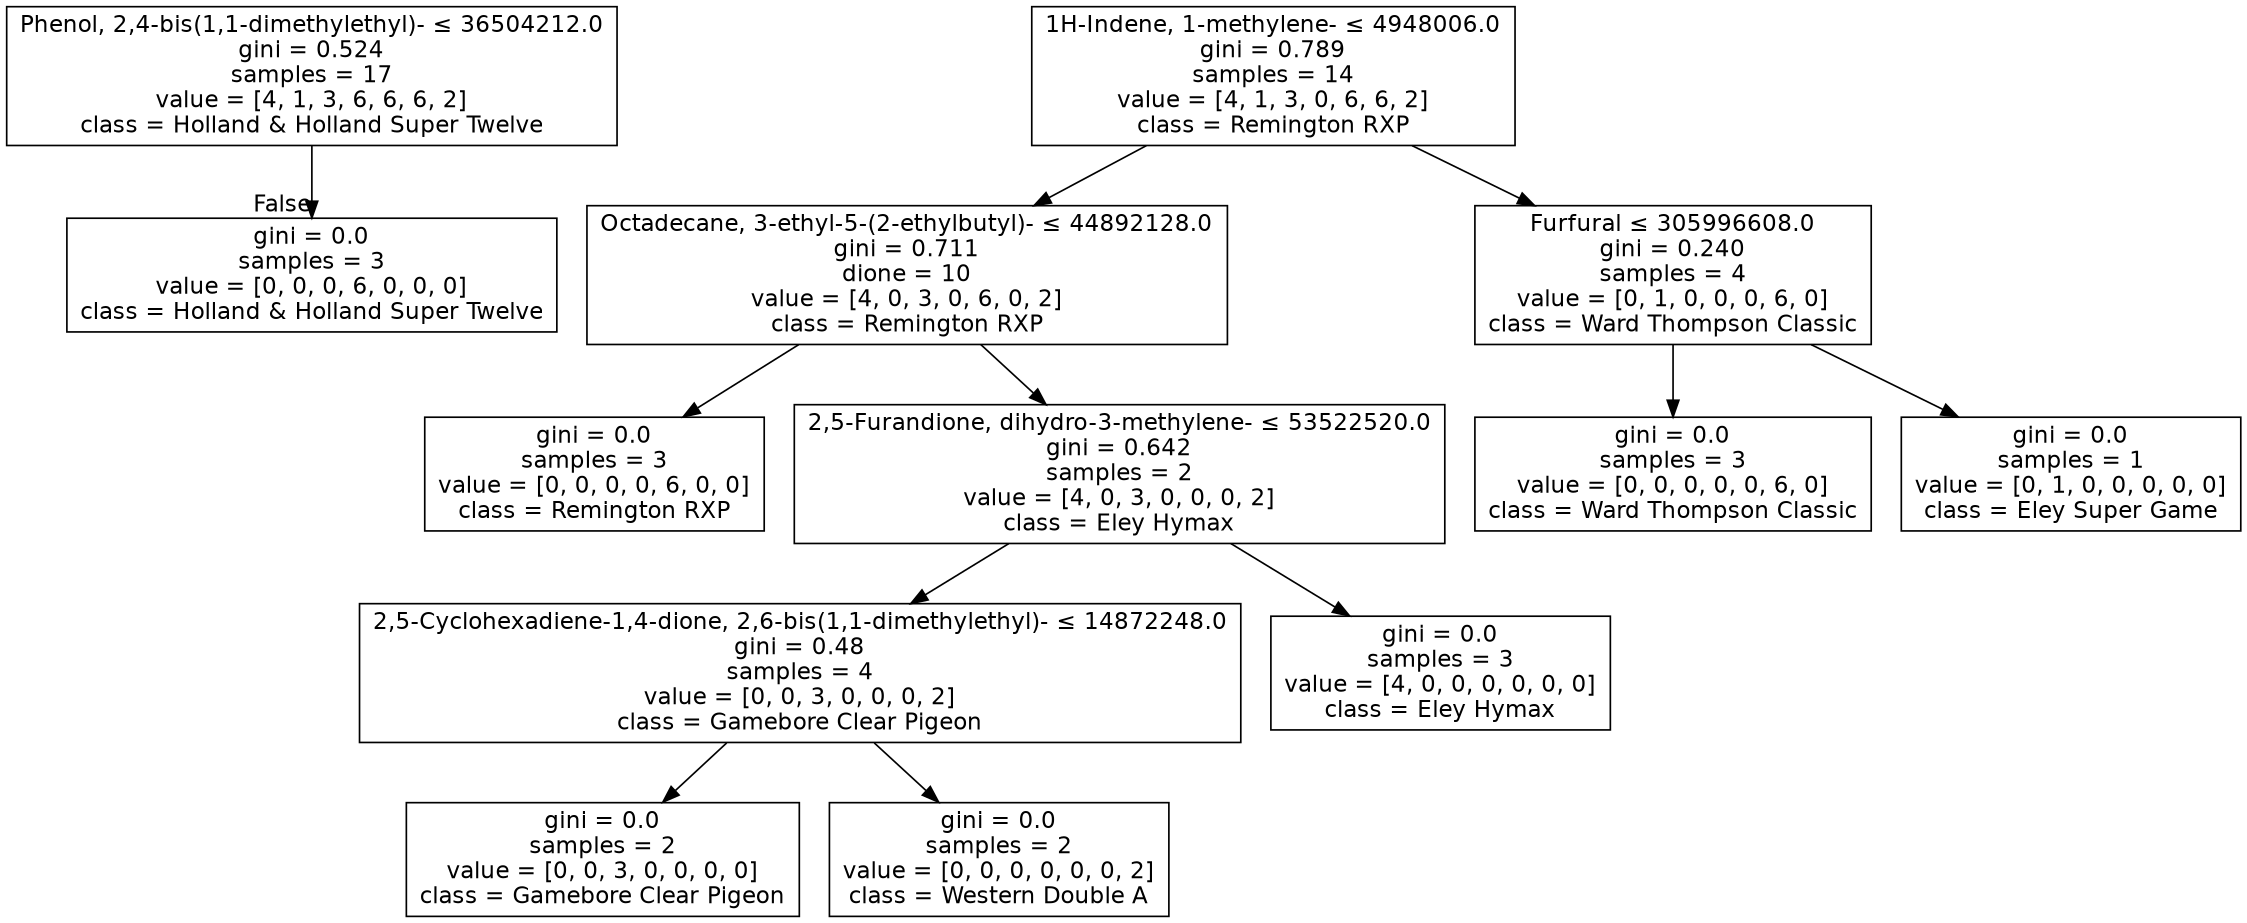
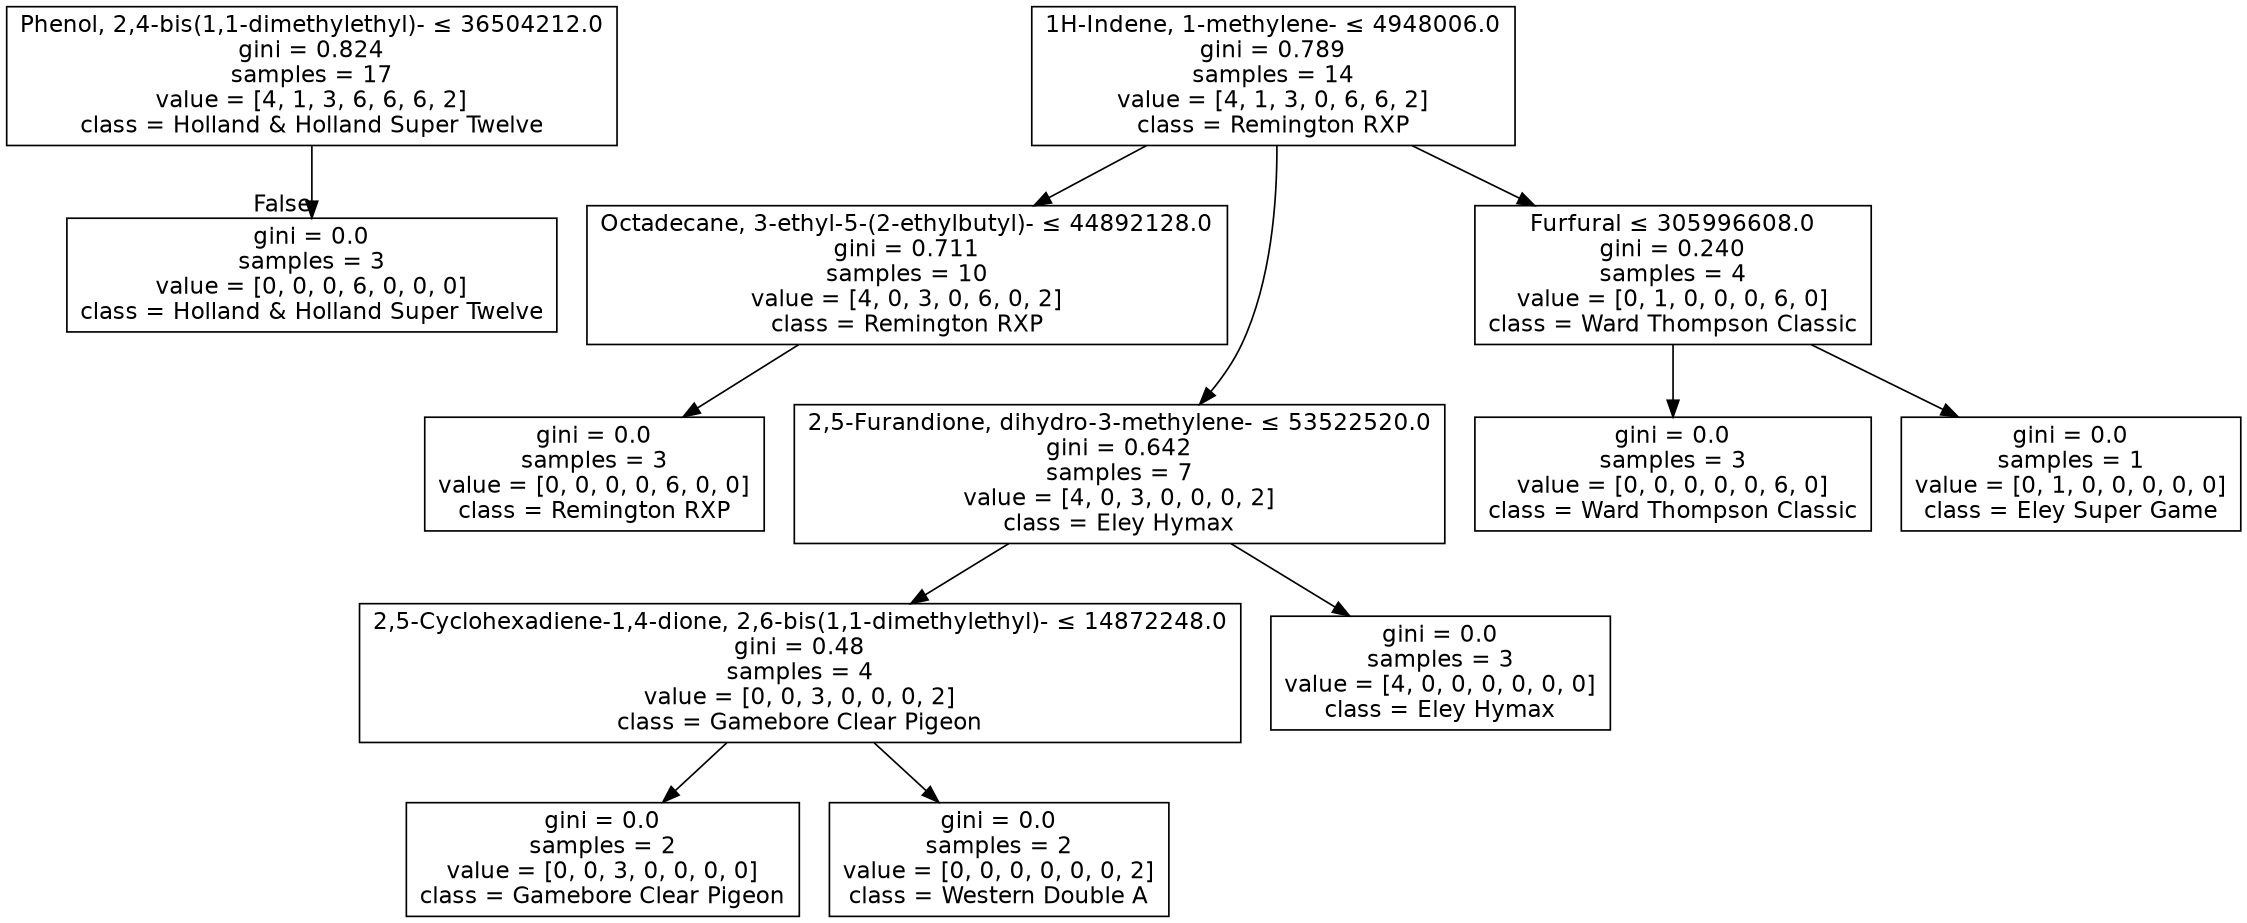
node "Phenol, 2,4-bis(1,1-dimethylethyl)- ≤ 36504212.0": text "gini = 0.524" -> "gini = 0.824"
node "Octadecane, 3-ethyl-5-(2-ethylbutyl)- ≤ 44892128.0": text "dione = 10" -> "samples = 10"
edge "Octadecane, 3-ethyl-5-(2-ethylbutyl)- ≤ 44892128.0" -> "2,5-Furandione, dihydro-3-methylene- ≤ 53522520.0": now "1H-Indene, 1-methylene- ≤ 4948006.0" -> "2,5-Furandione, dihydro-3-methylene- ≤ 53522520.0"
node "2,5-Furandione, dihydro-3-methylene- ≤ 53522520.0": text "samples = 2" -> "samples = 7"
